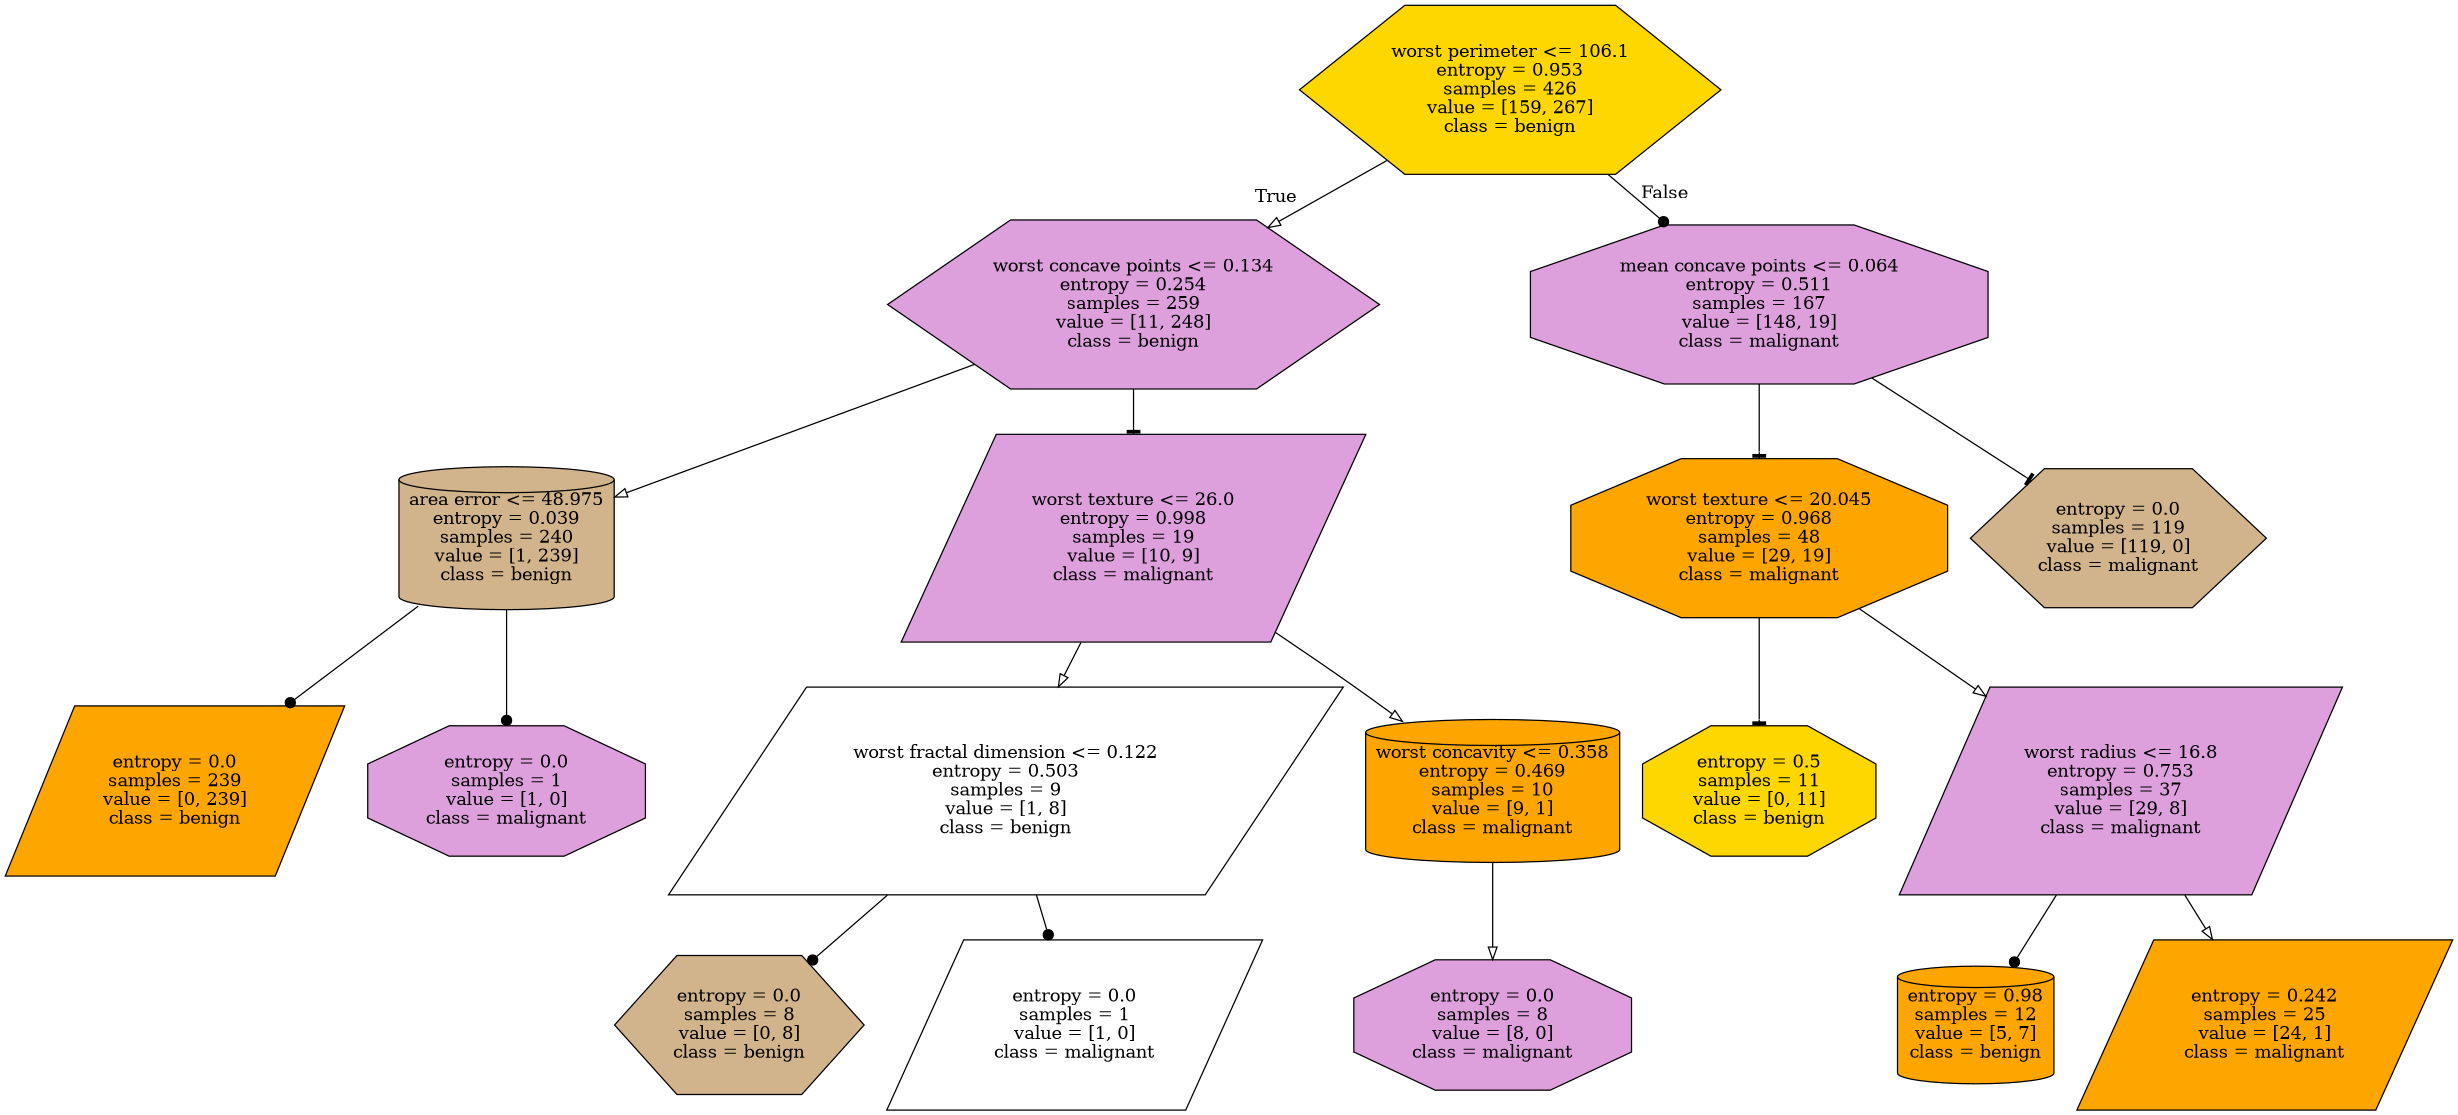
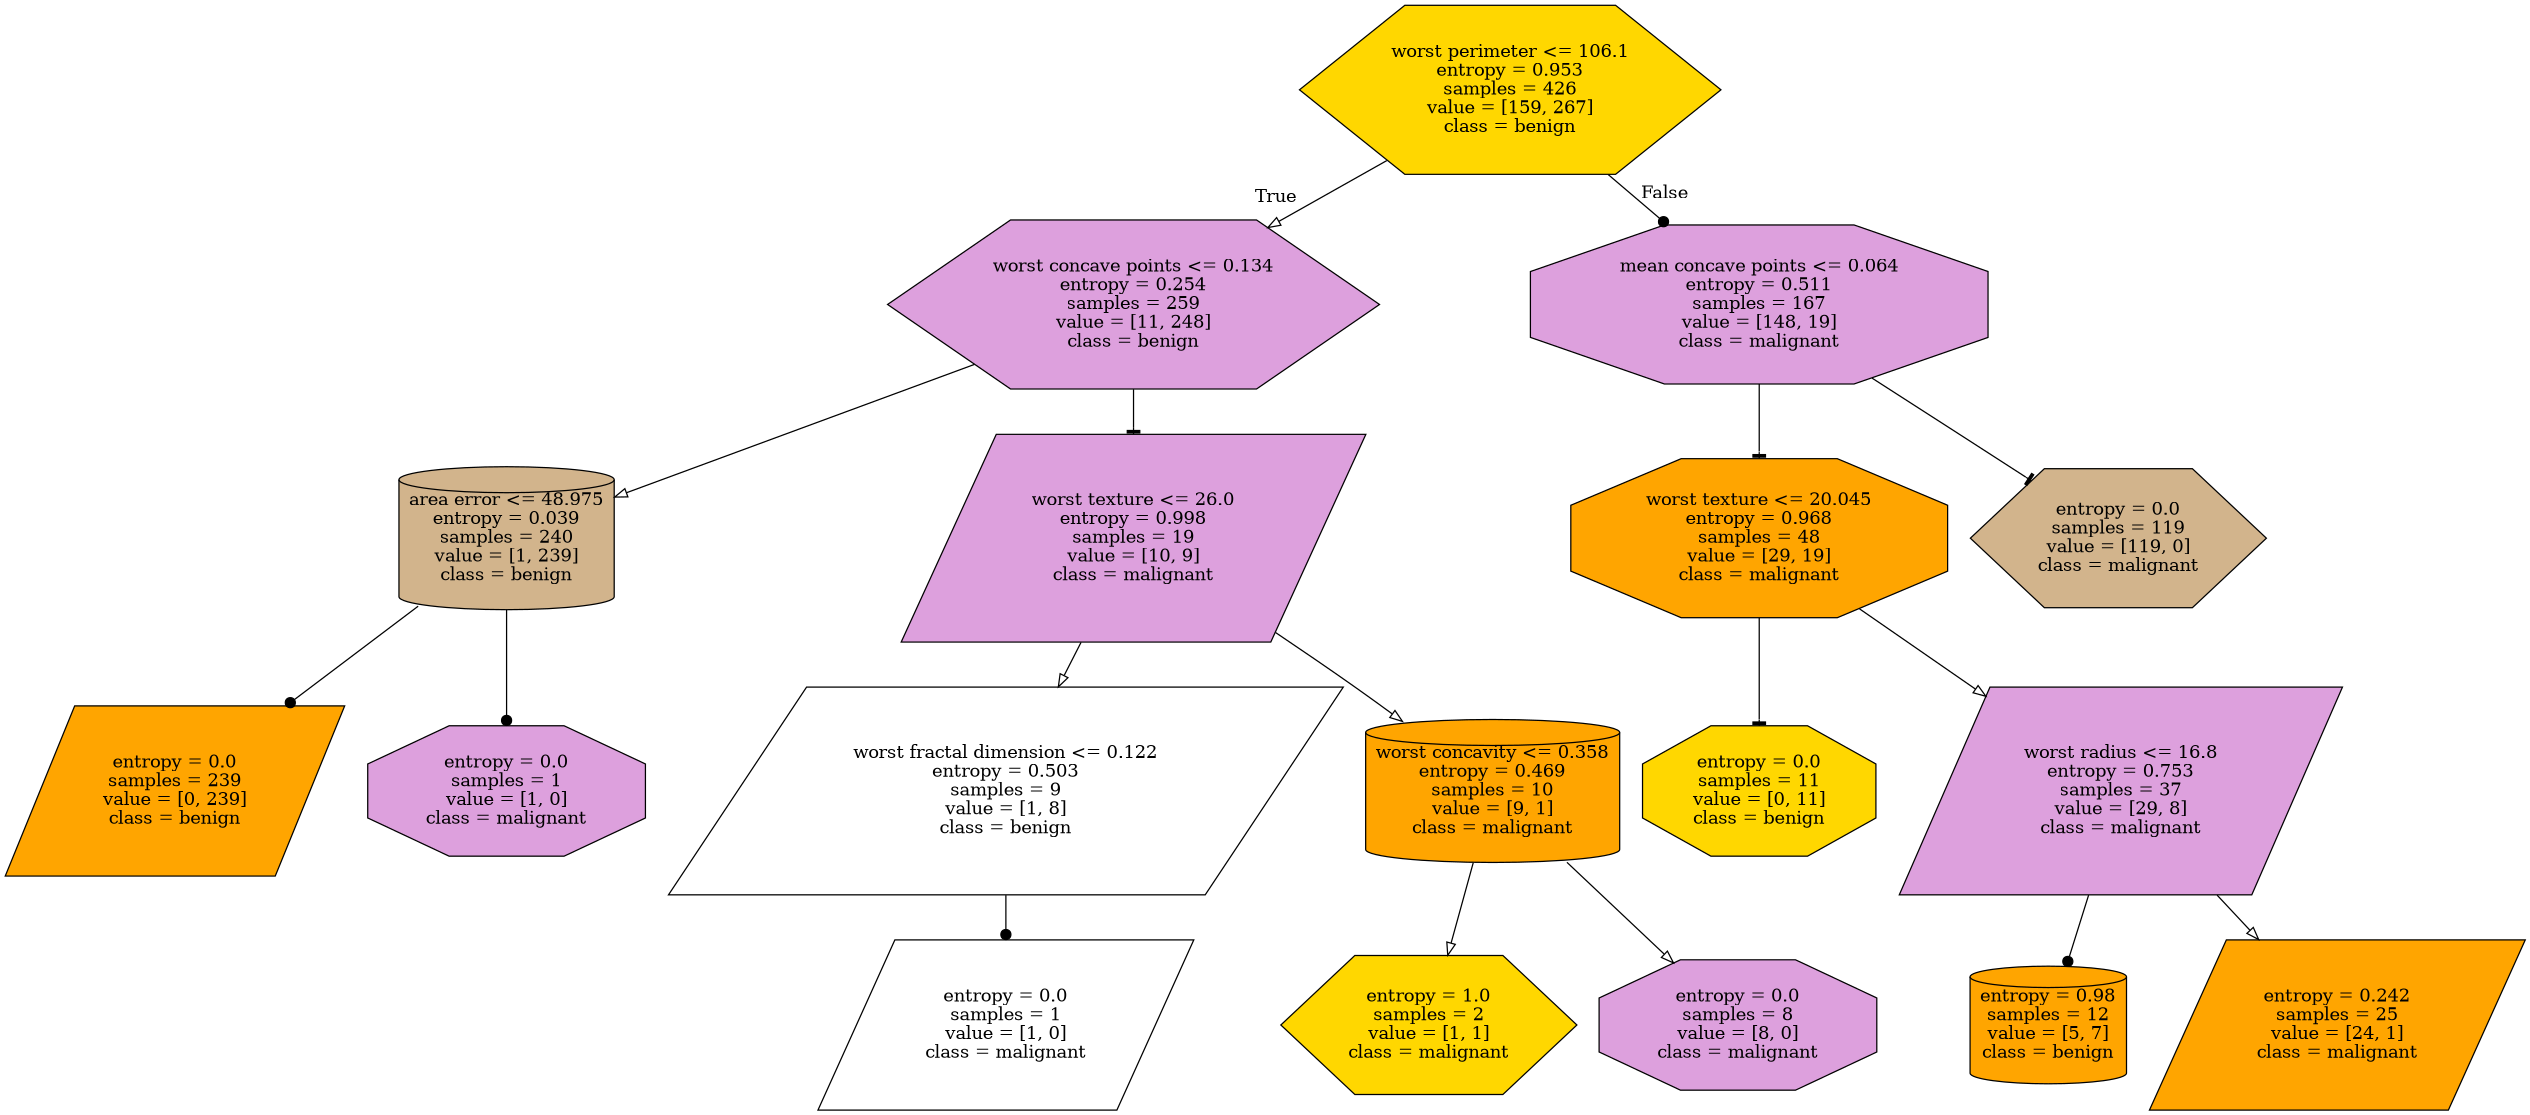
node "entropy = 0.5 samples = 11 value = [0, 11] class = benign": label "entropy = 0.5 samples = 11 value = [0, 11] class = benign" -> "entropy = 0.0 samples = 11 value = [0, 11] class = benign"
node "entropy = 0.0 samples = 8 value = [0, 8] class = benign": removed
node "entropy = 1.0 samples = 2 value = [1, 1] class = malignant": added
